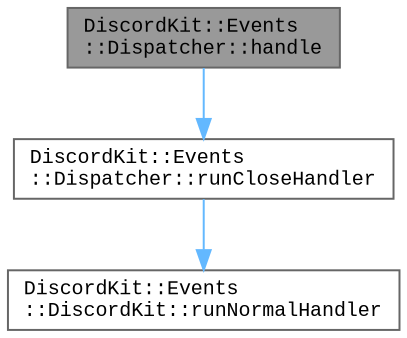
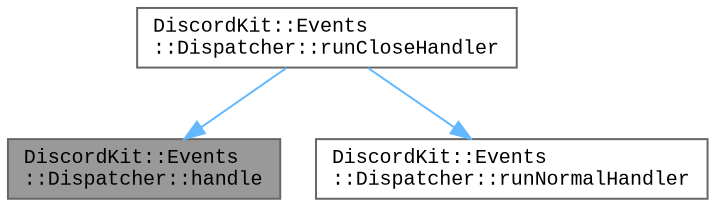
edge "DiscordKit::Events ::Dispatcher::handle" -> "DiscordKit::Events ::Dispatcher::runCloseHandler": reversed
node "DiscordKit::Events ::DiscordKit::runNormalHandler": label "DiscordKit::Events ::DiscordKit::runNormalHandler" -> "DiscordKit::Events ::Dispatcher::runNormalHandler"
